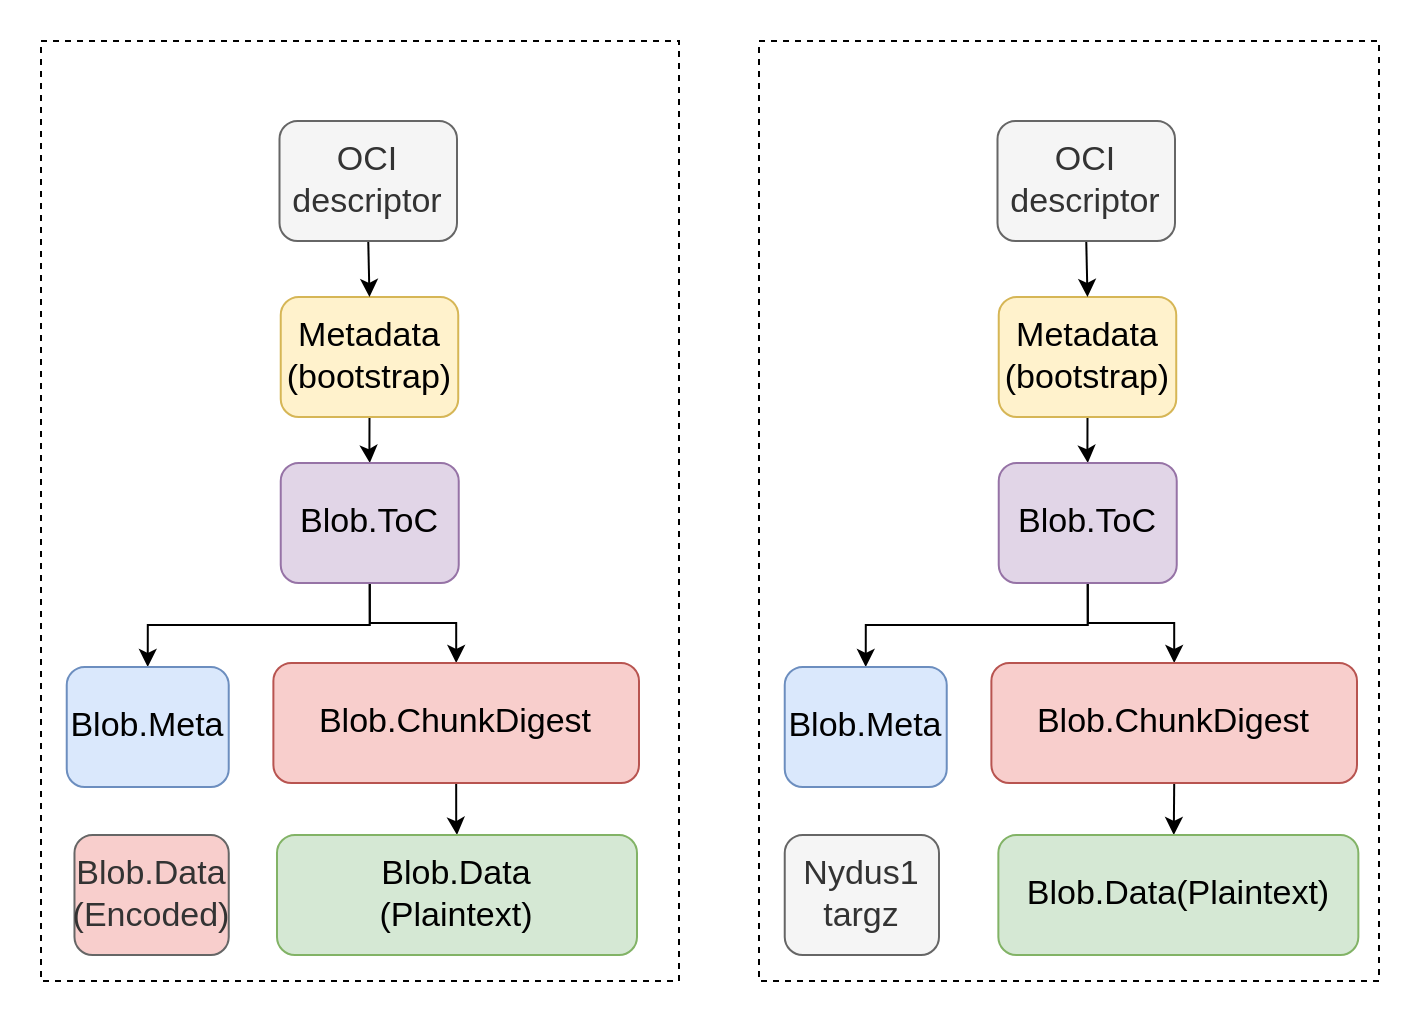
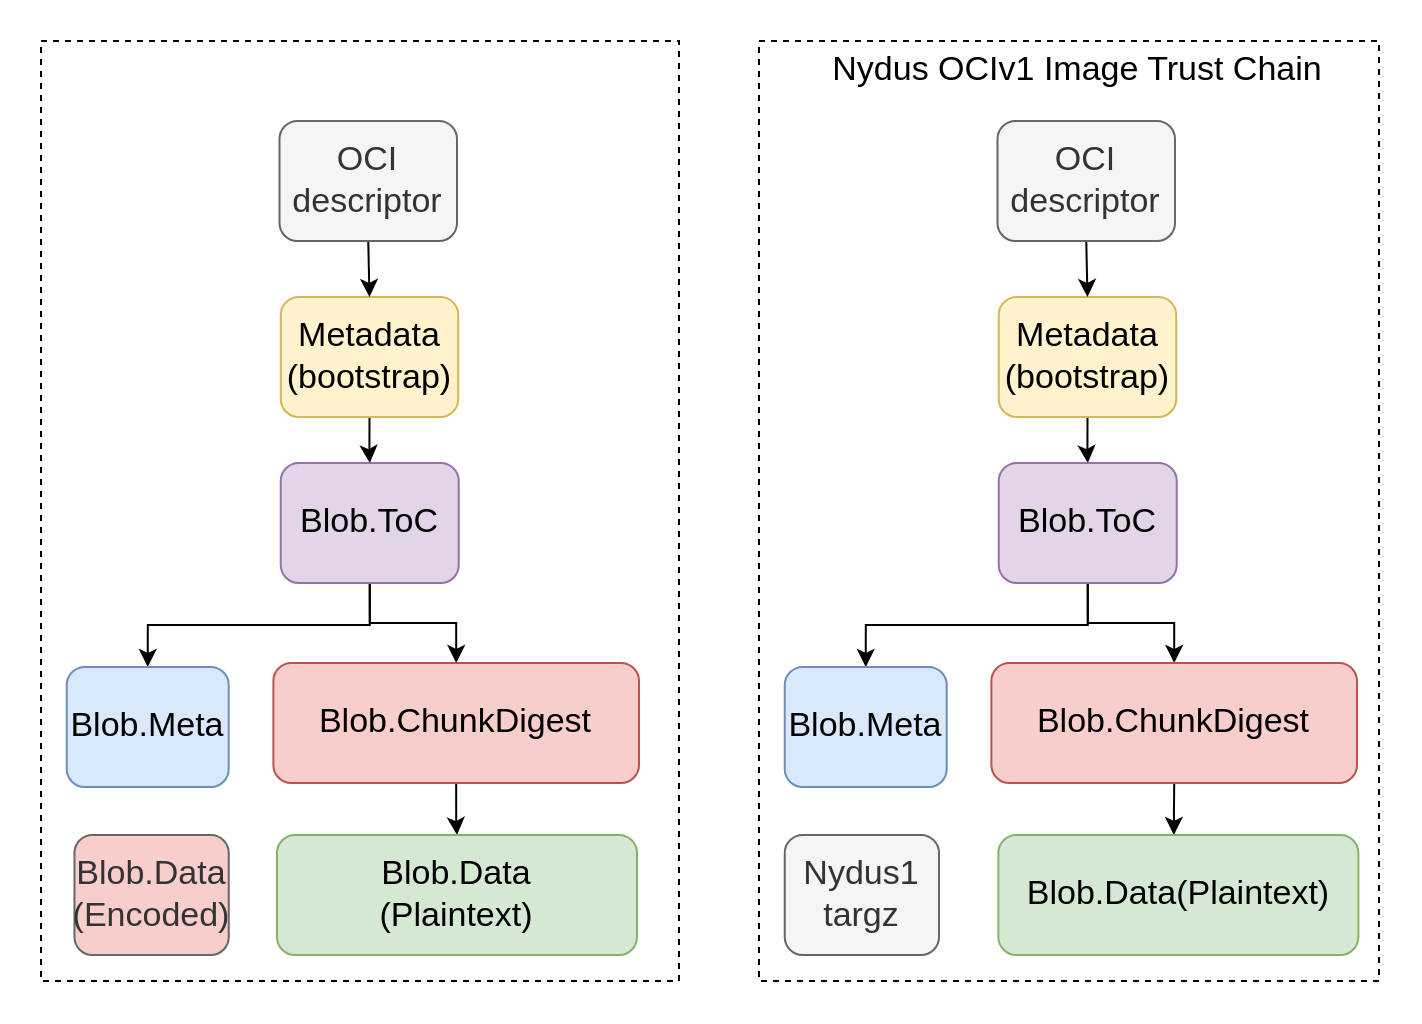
node "Nydus OCIv1 Image Trust Chain": added
